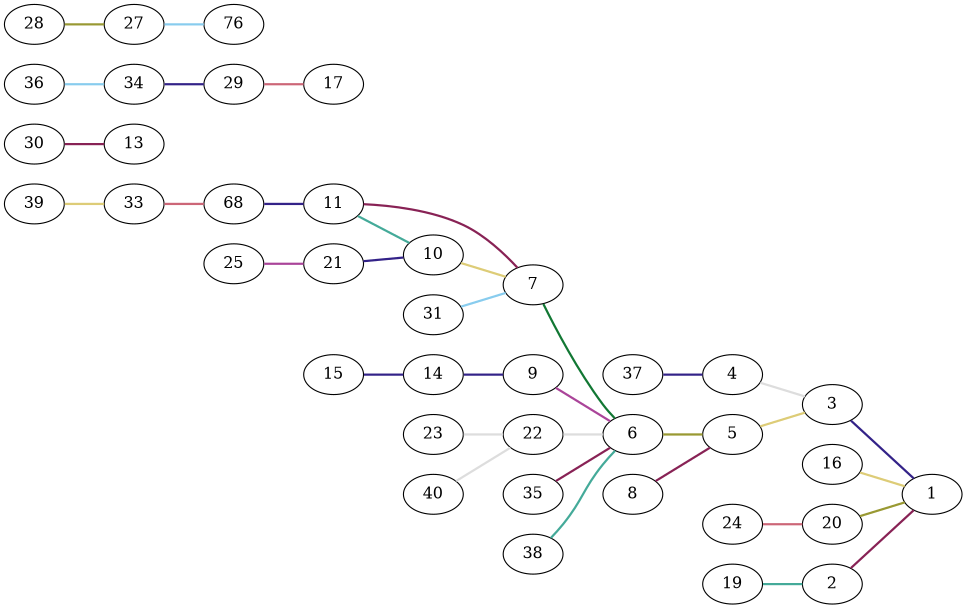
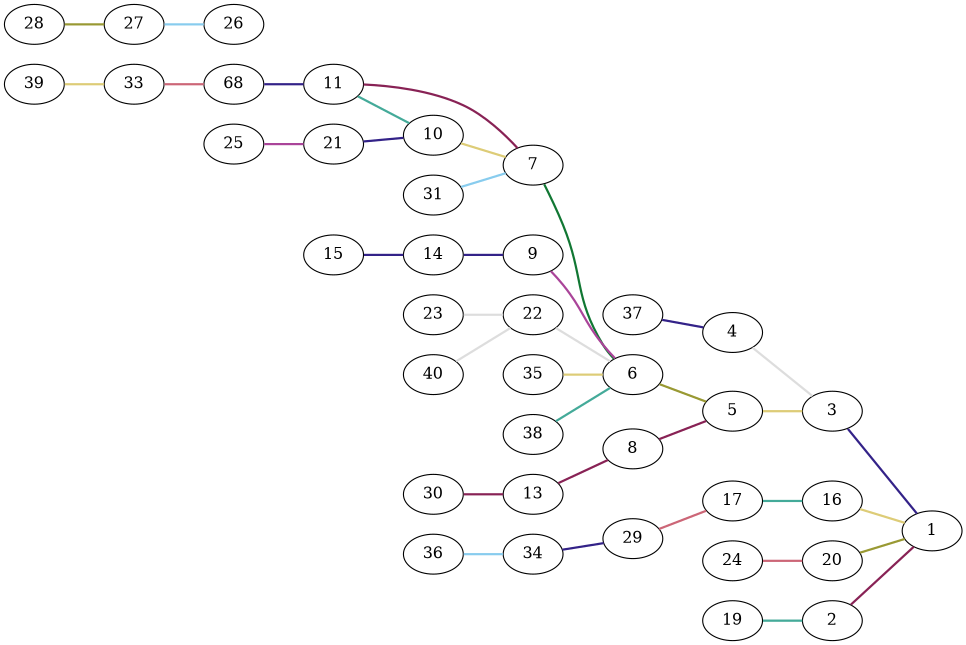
node "76": label "76" -> "26"
edge "6" -- "35": color #882255 -> #ddcc77
edge "8" -- "13": added
edge "17" -- "16": added
